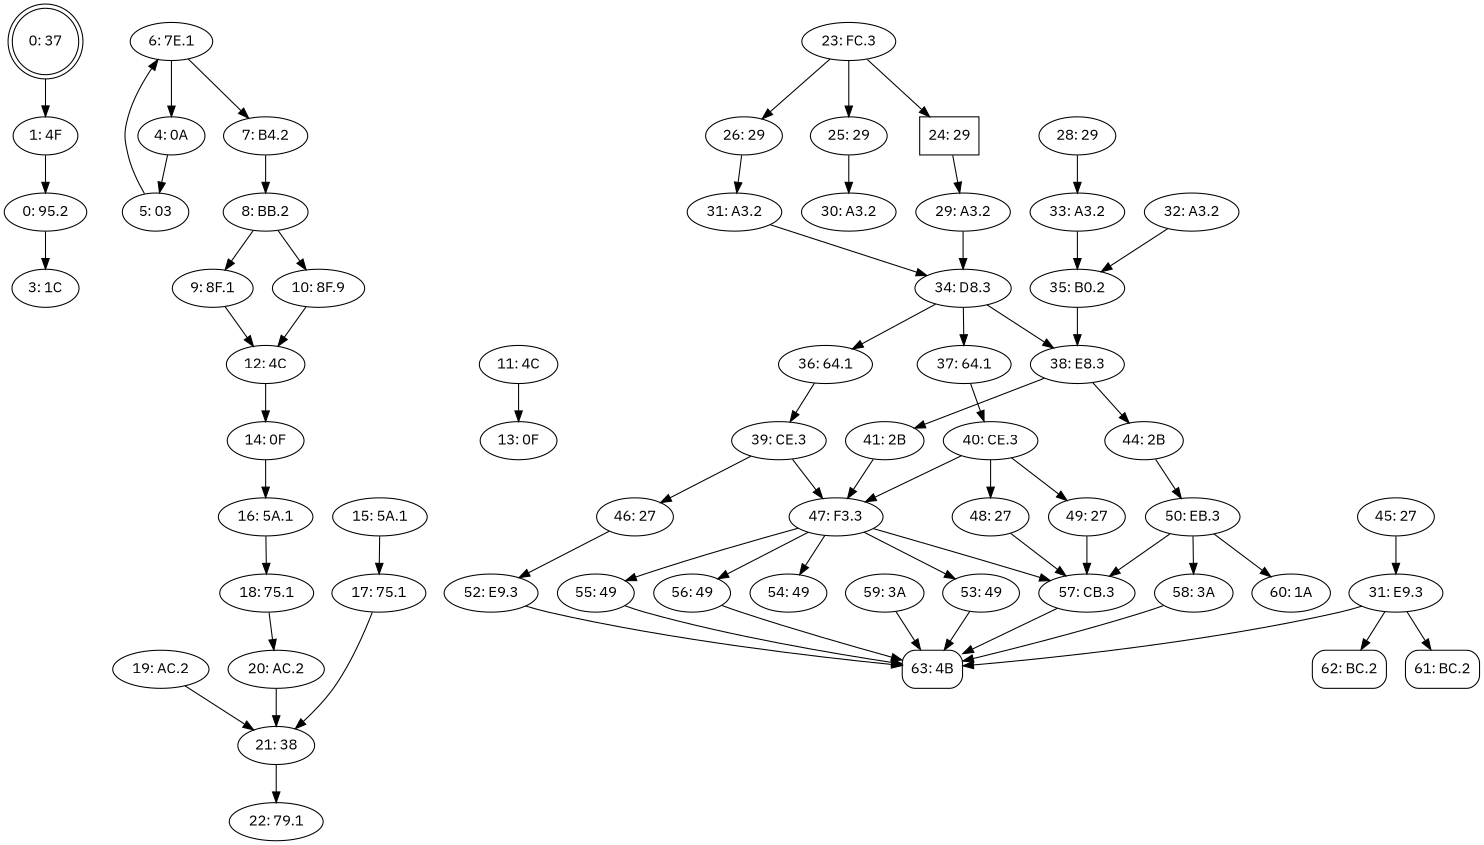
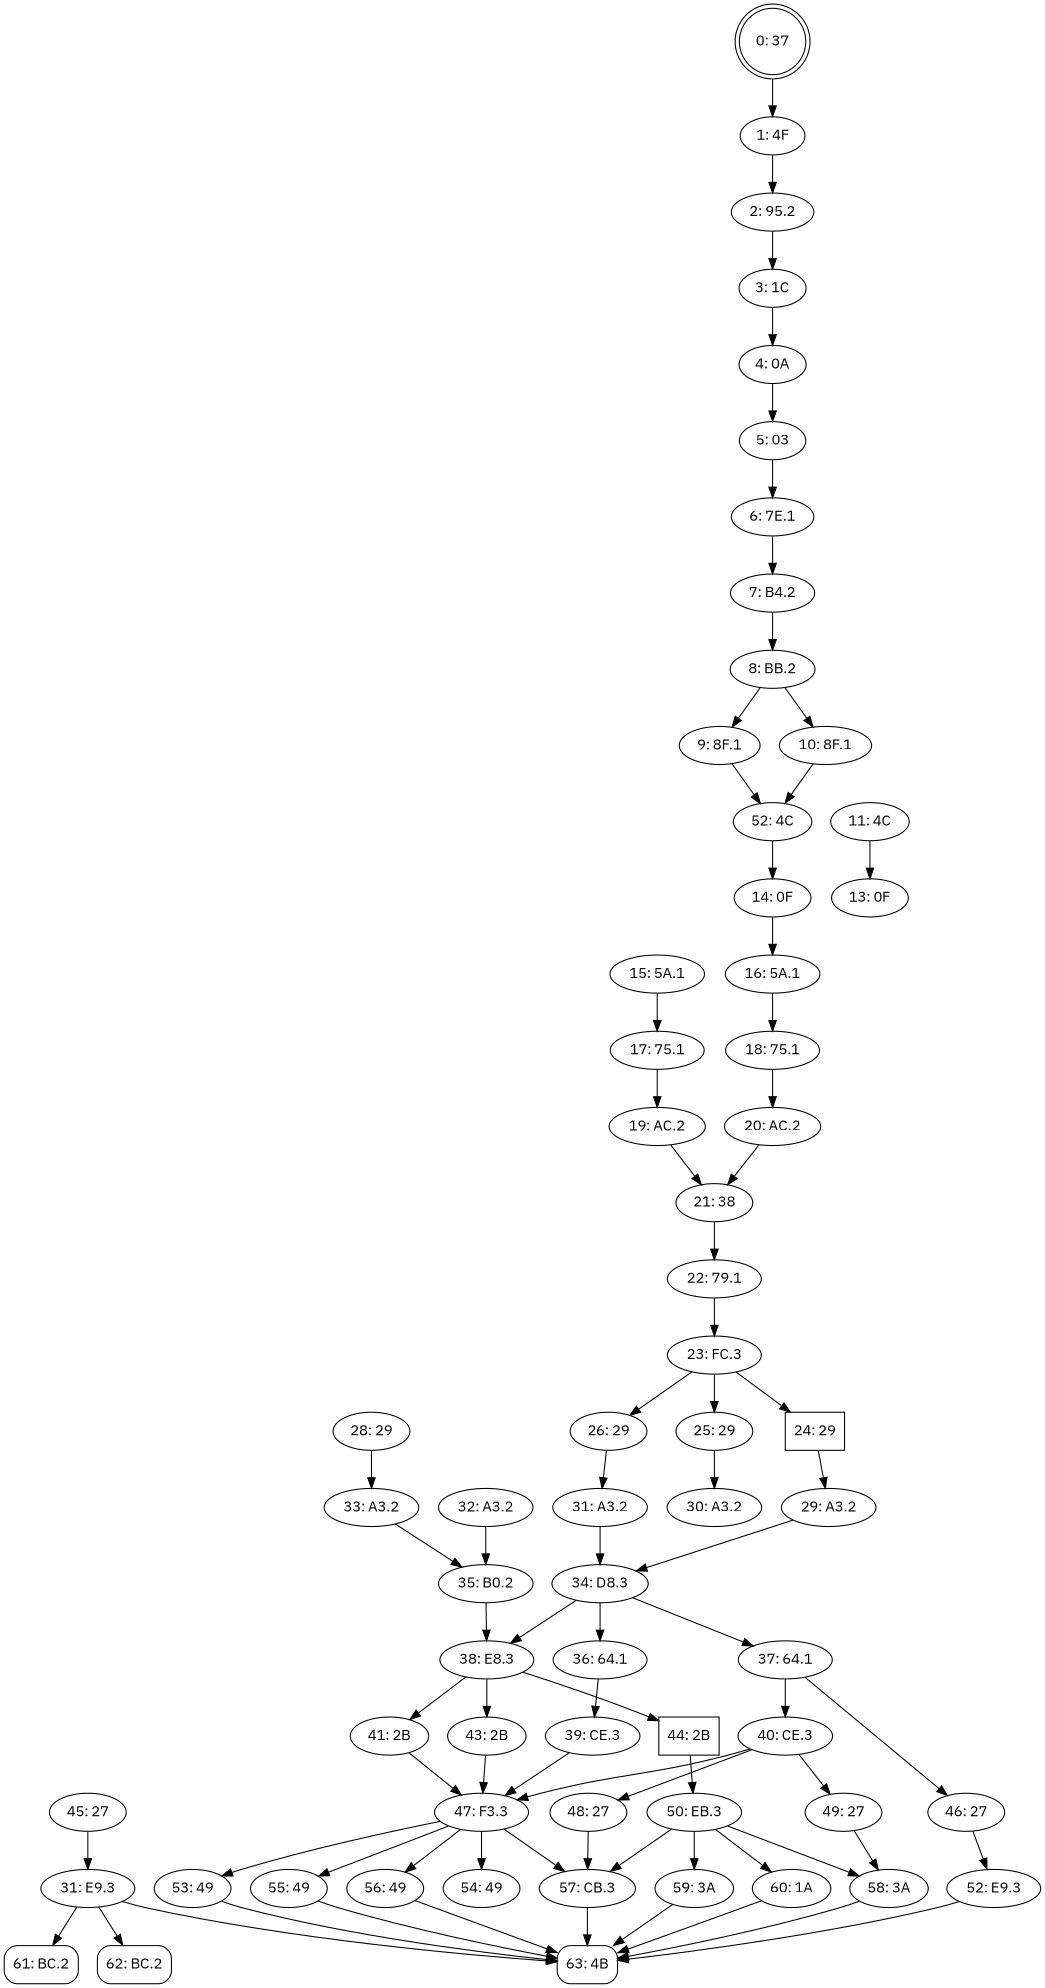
edge "6: 7E.1" -> "4: 0A": now "3: 1C" -> "4: 0A"
node "0: 95.2": label "0: 95.2" -> "2: 95.2"
node "10: 8F.9": label "10: 8F.9" -> "10: 8F.1"
node "12: 4C": label "12: 4C" -> "52: 4C"
node "44: 2B": shape ellipse -> box
edge "39: CE.3" -> "46: 27": now "37: 64.1" -> "46: 27"
edge "49: 27" -> "57: CB.3": now "49: 27" -> "58: 3A"
edge "17: 75.1" -> "21: 38": now "17: 75.1" -> "19: AC.2"
edge "22: 79.1" -> "23: FC.3": added
node "43: 2B": added
edge "50: EB.3" -> "59: 3A": added
edge "60: 1A" -> "63: 4B": added
